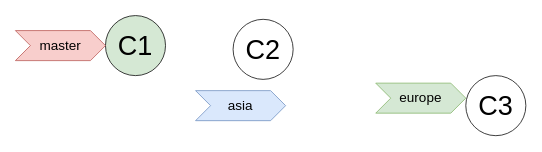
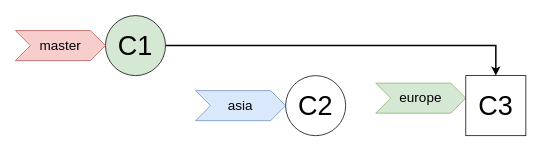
edge "C1" -> "C3": added
node "C2": moved (263, 49) -> (315, 105)
node "C3": shape ellipse -> rectangle
